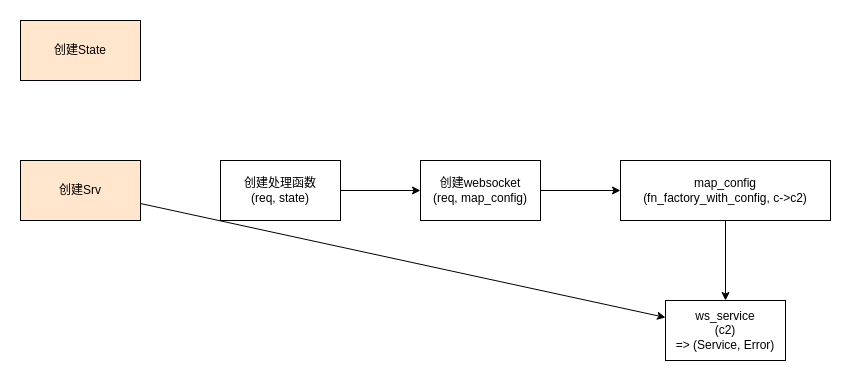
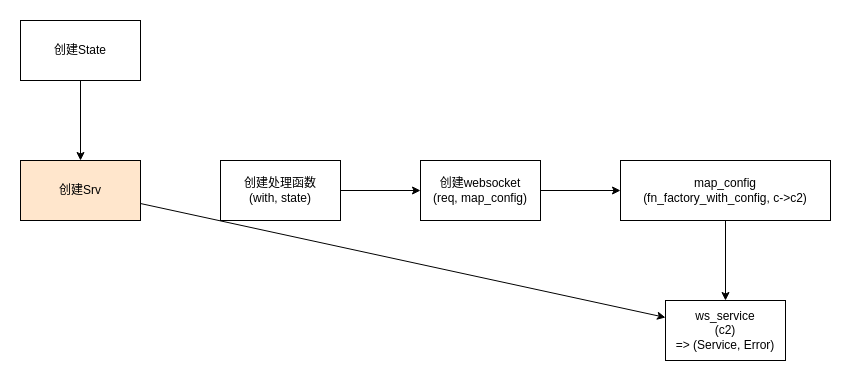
node "创建State": fillcolor #ffe6cc -> #ffffff
edge "创建State" -> "创建Srv": added
node "创建处理函数 (req, state)": label "创建处理函数 (req, state)" -> "创建处理函数 (with, state)"
